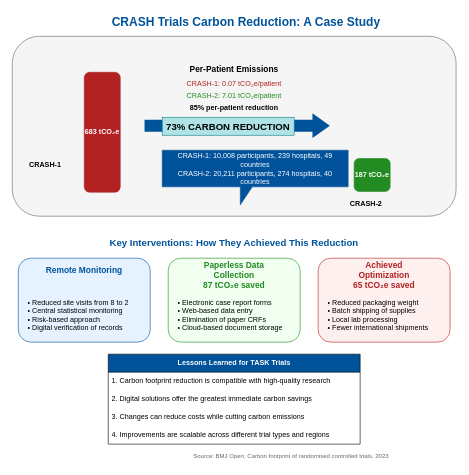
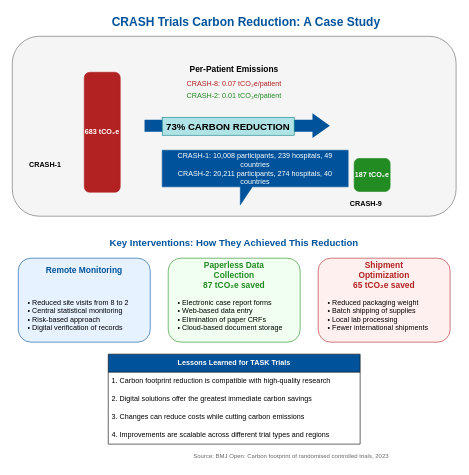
node "CRASH-1: 0.07 tCO₂e/patient": label "CRASH-1: 0.07 tCO₂e/patient" -> "CRASH-8: 0.07 tCO₂e/patient"
node "CRASH-2: 7.01 tCO₂e/patient": label "CRASH-2: 7.01 tCO₂e/patient" -> "CRASH-2: 0.01 tCO₂e/patient"
node "85% per-patient reduction": removed
node "CRASH-2": label "CRASH-2" -> "CRASH-9"
node "Achieved Optimization": label "Achieved Optimization" -> "Shipment Optimization"
